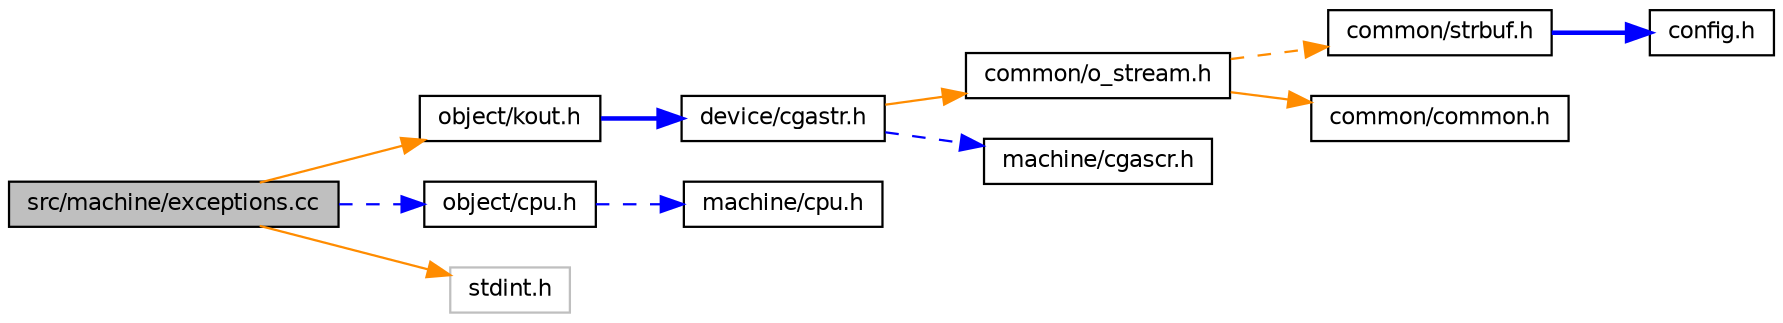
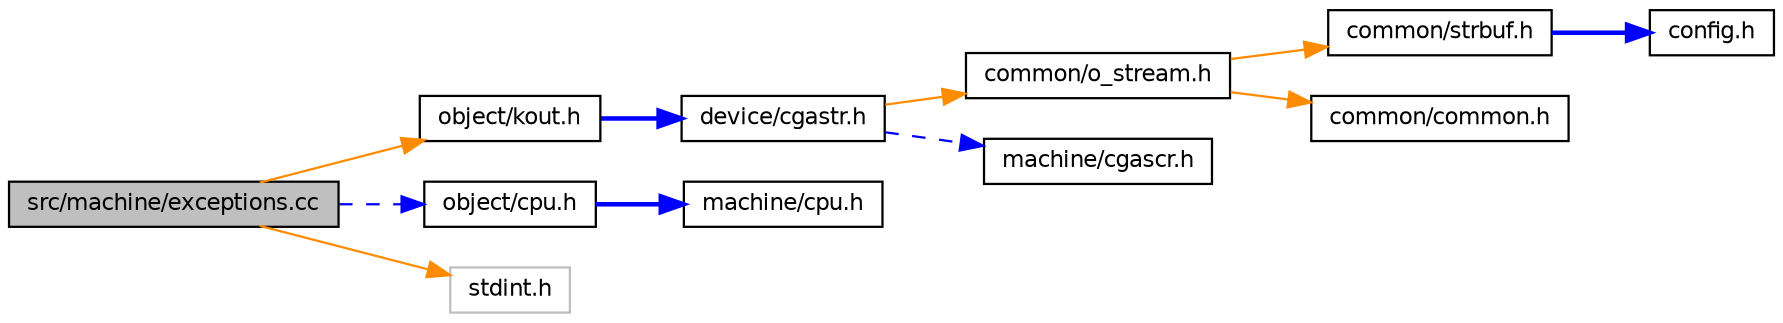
edge "common/o_stream.h" -> "common/strbuf.h": style dashed -> solid
edge "object/cpu.h" -> "machine/cpu.h": style dashed -> bold
